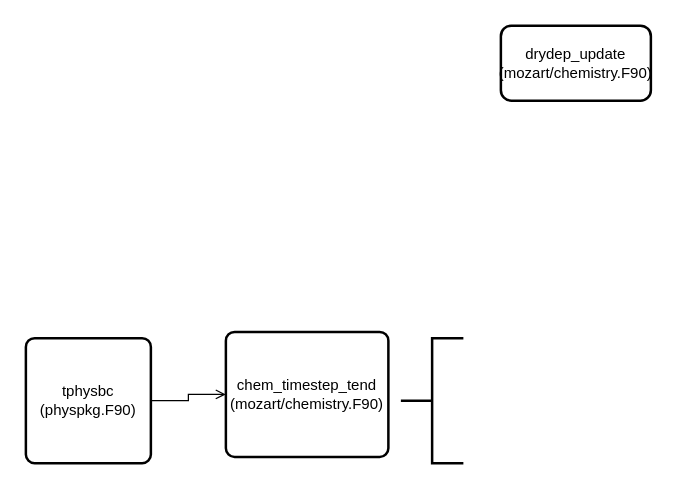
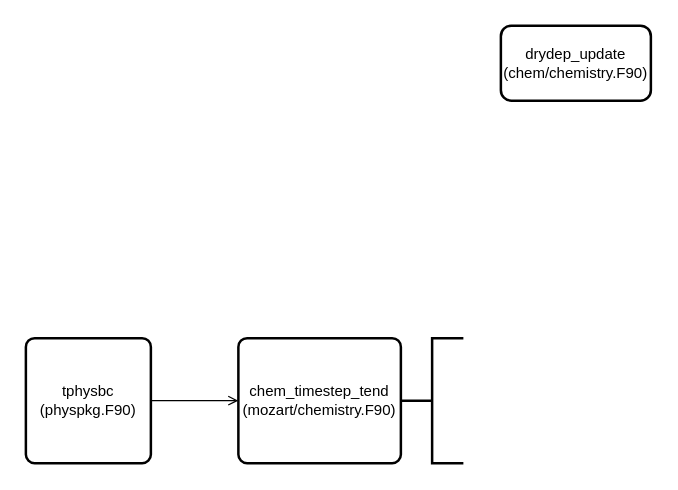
node "drydep_update (mozart/chemistry.F90)": label "drydep_update (mozart/chemistry.F90)" -> "drydep_update (chem/chemistry.F90)"
node "chem_timestep_tend (mozart/chemistry.F90)": moved (307, 394) -> (319, 401)
